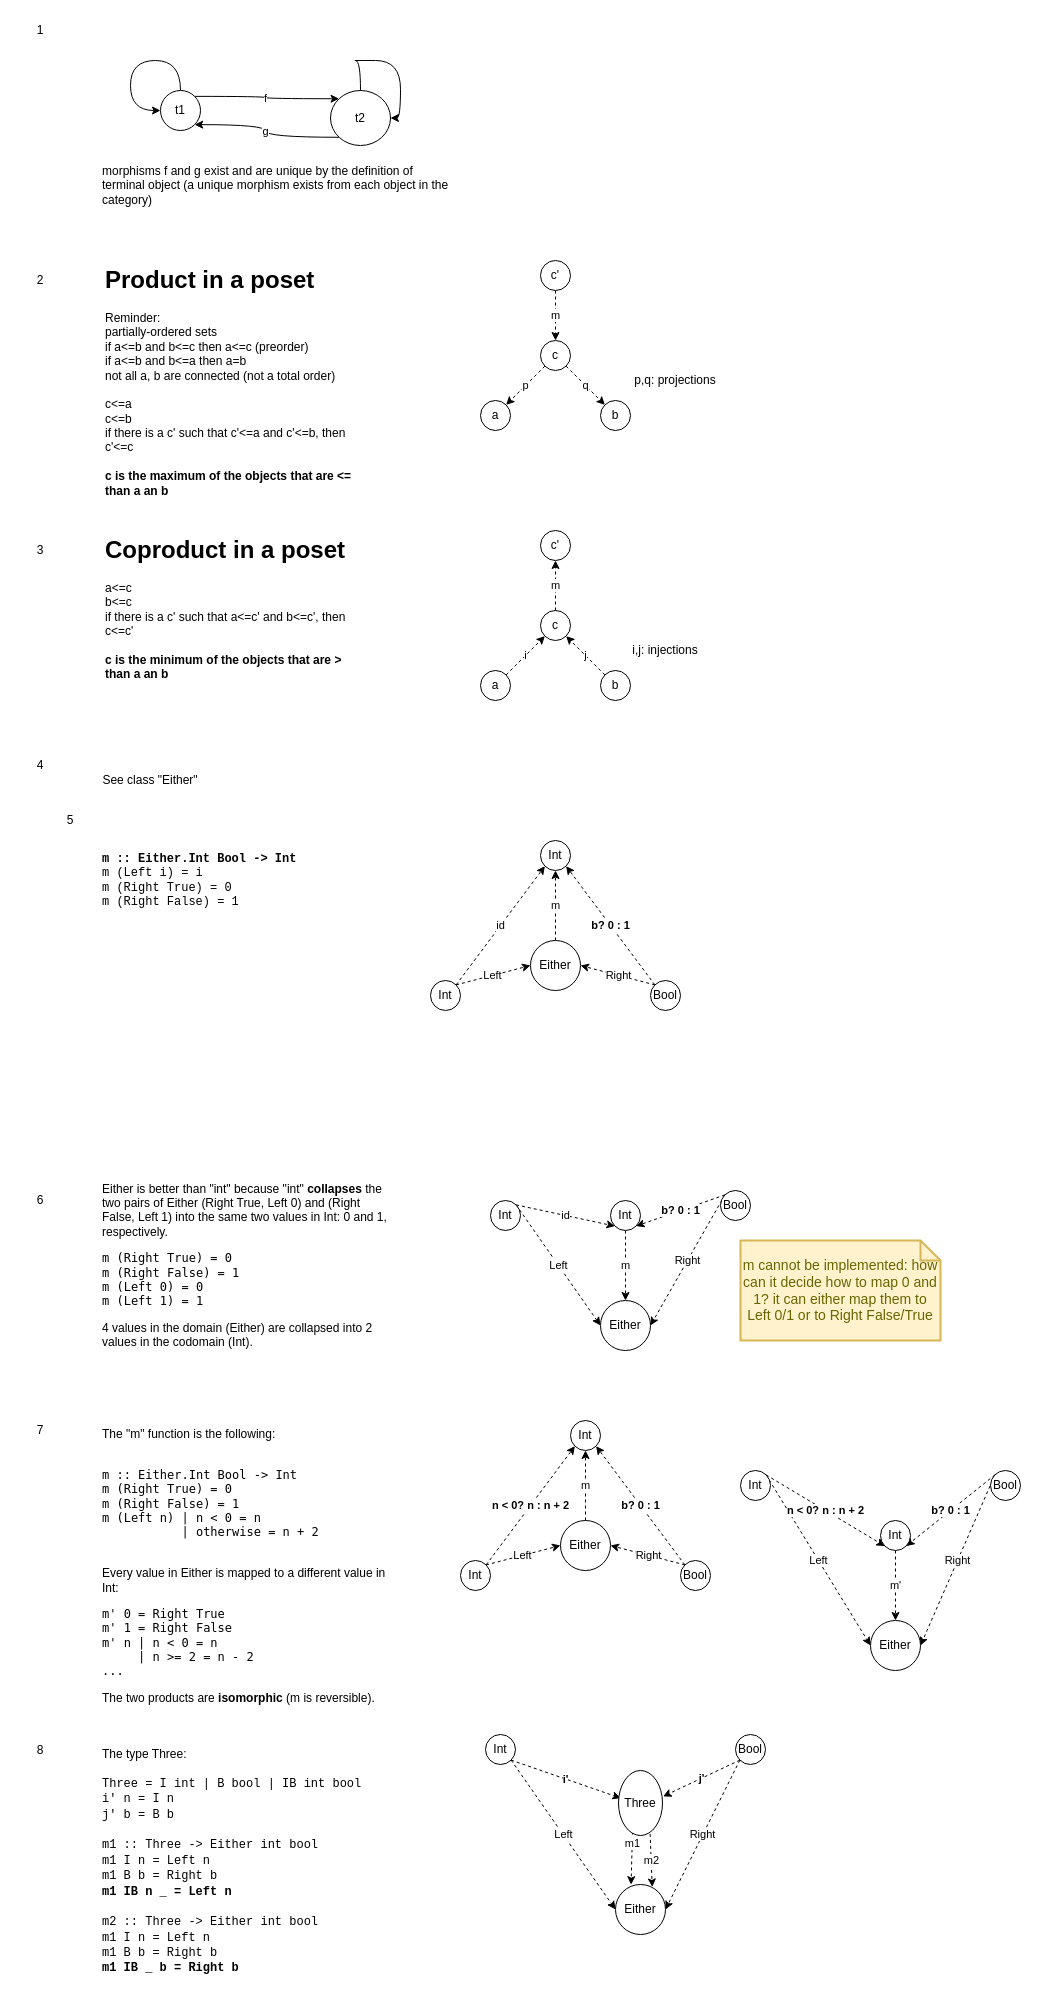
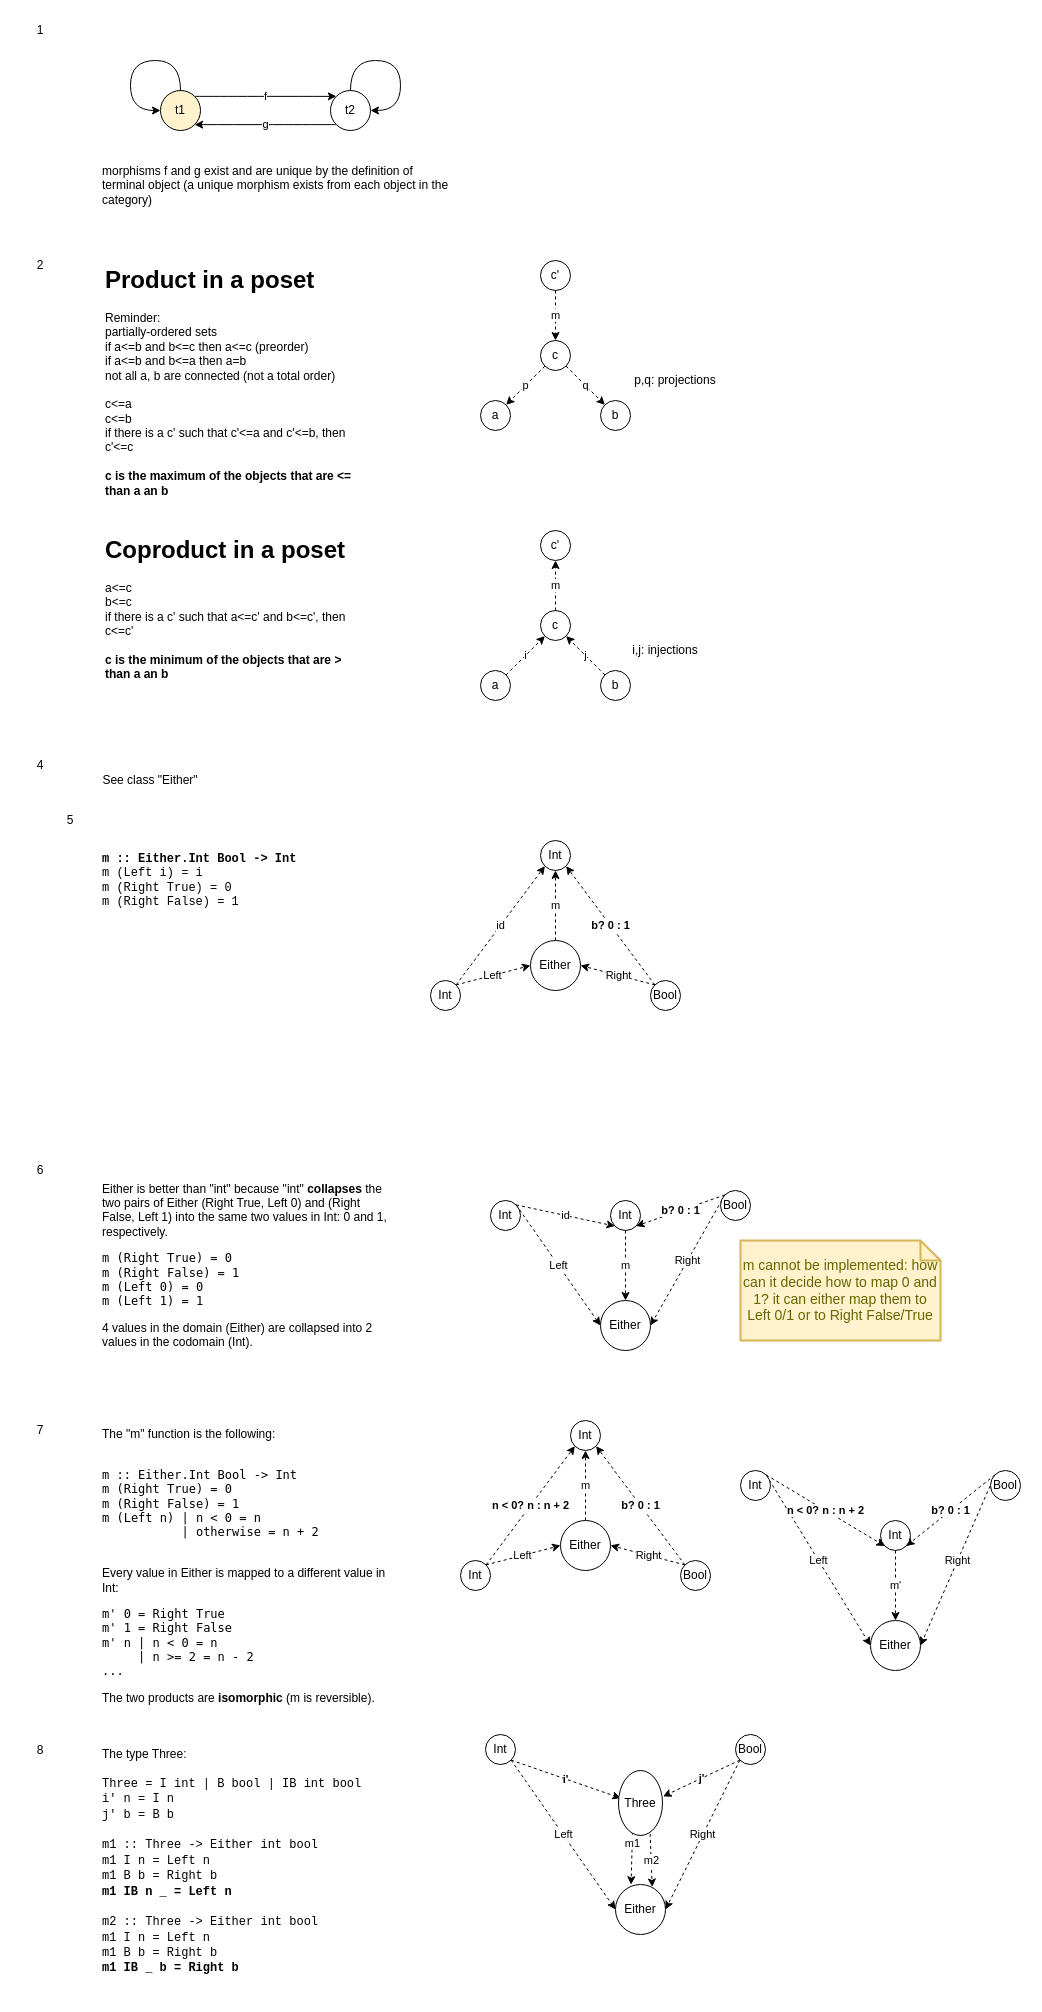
node "t1": fillcolor #ffffff -> #fff2cc
node "t2": size 60x55 -> 40x40
node "2": moved (41, 281) -> (41, 266)
node "3": removed
node "6": moved (41, 1201) -> (41, 1171)
